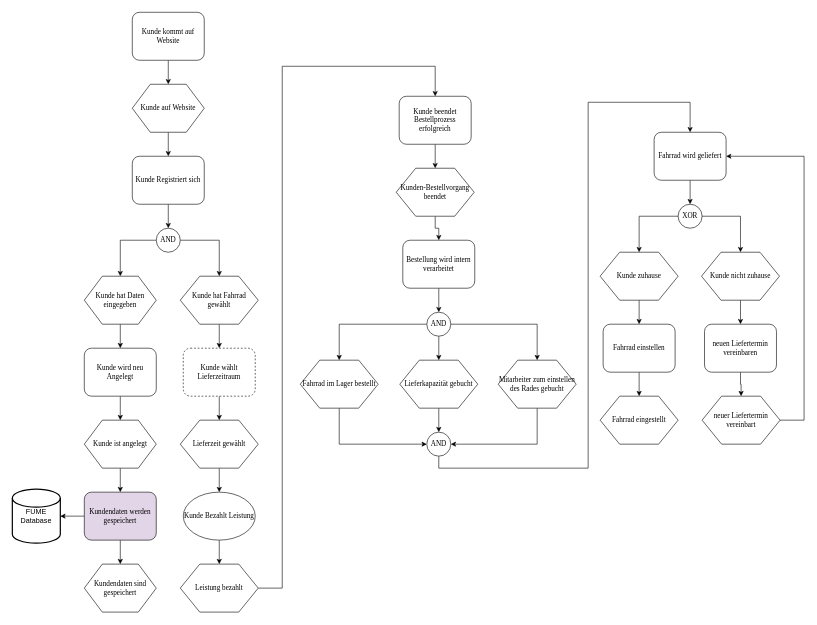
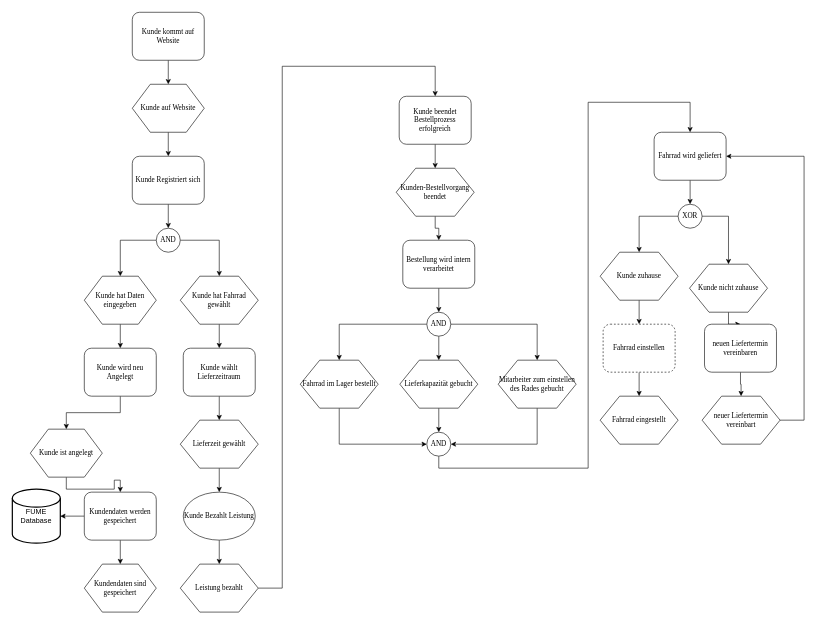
node "Kunde nicht zuhause": moved (741, 276) -> (729, 288)
node "Fahrrad einstellen": style solid -> dashed
node "Kunde wählt Lieferzeitraum": style dashed -> solid
node "Kunde ist angelegt": moved (120, 444) -> (66, 453)
node "Kundendaten werden gespeichert": fillcolor #e1d5e7 -> #ffffff
